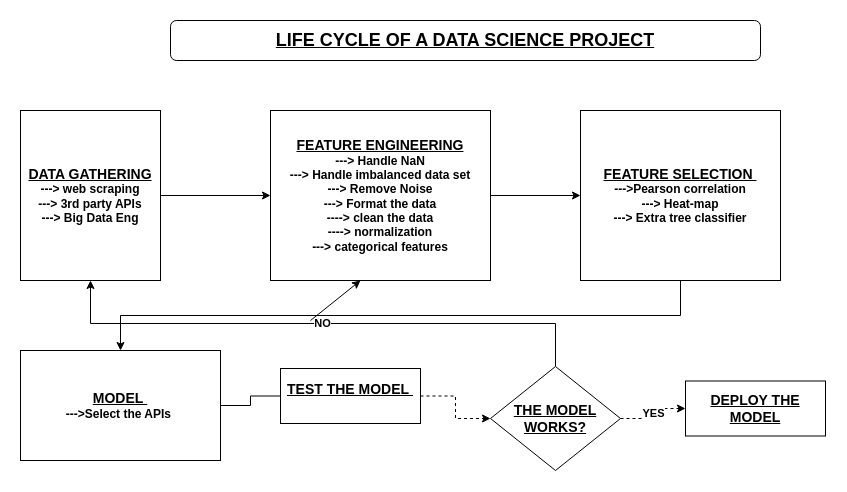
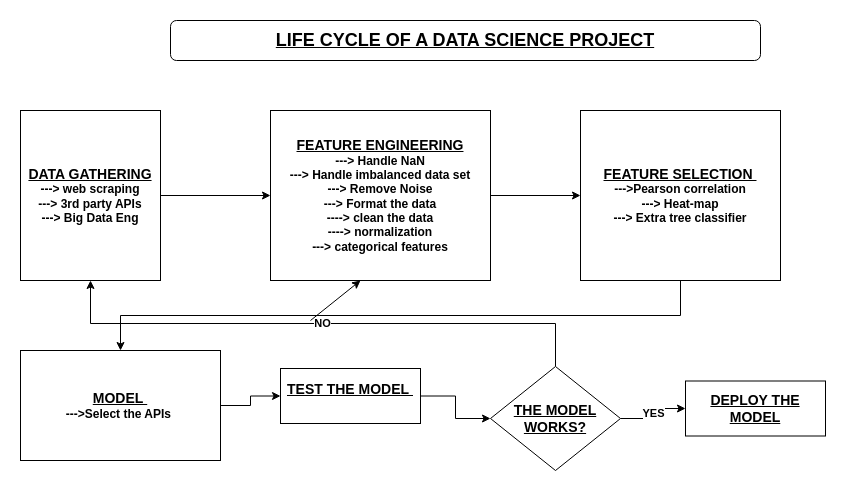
edge "TEST THE MODEL" -- "MODEL --->Select the APIs": arrowhead none -> classic
edge "TEST THE MODEL" -> "THE MODEL WORKS?": style dashed -> solid
edge "THE MODEL WORKS?" -> "DEPLOY THE MODEL": style dashed -> solid
